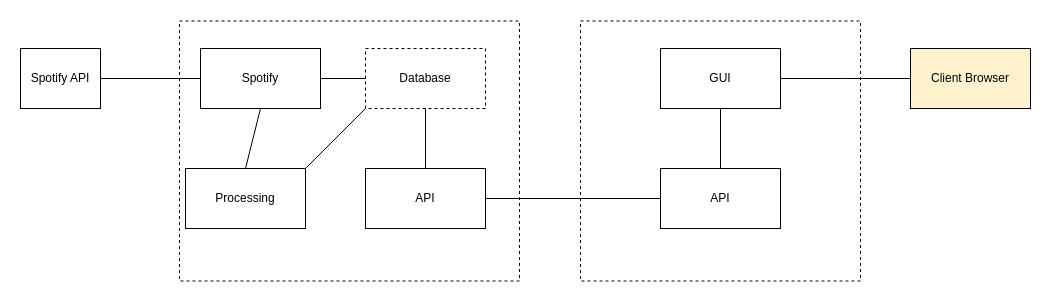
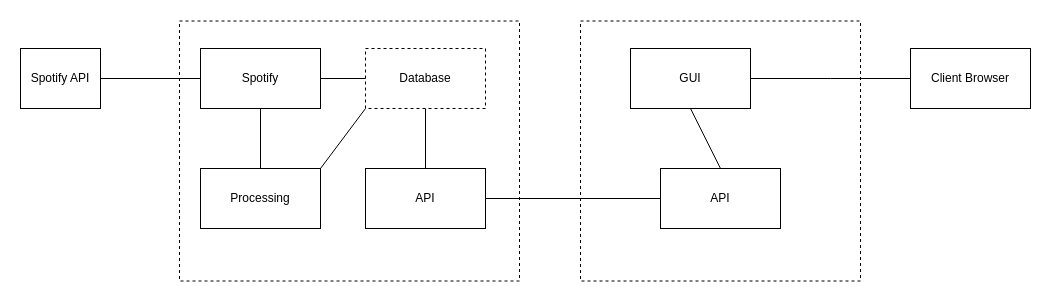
node "GUI": moved (721, 79) -> (691, 79)
node "Client Browser": fillcolor #fff2cc -> #ffffff
node "Processing": moved (246, 199) -> (261, 199)
